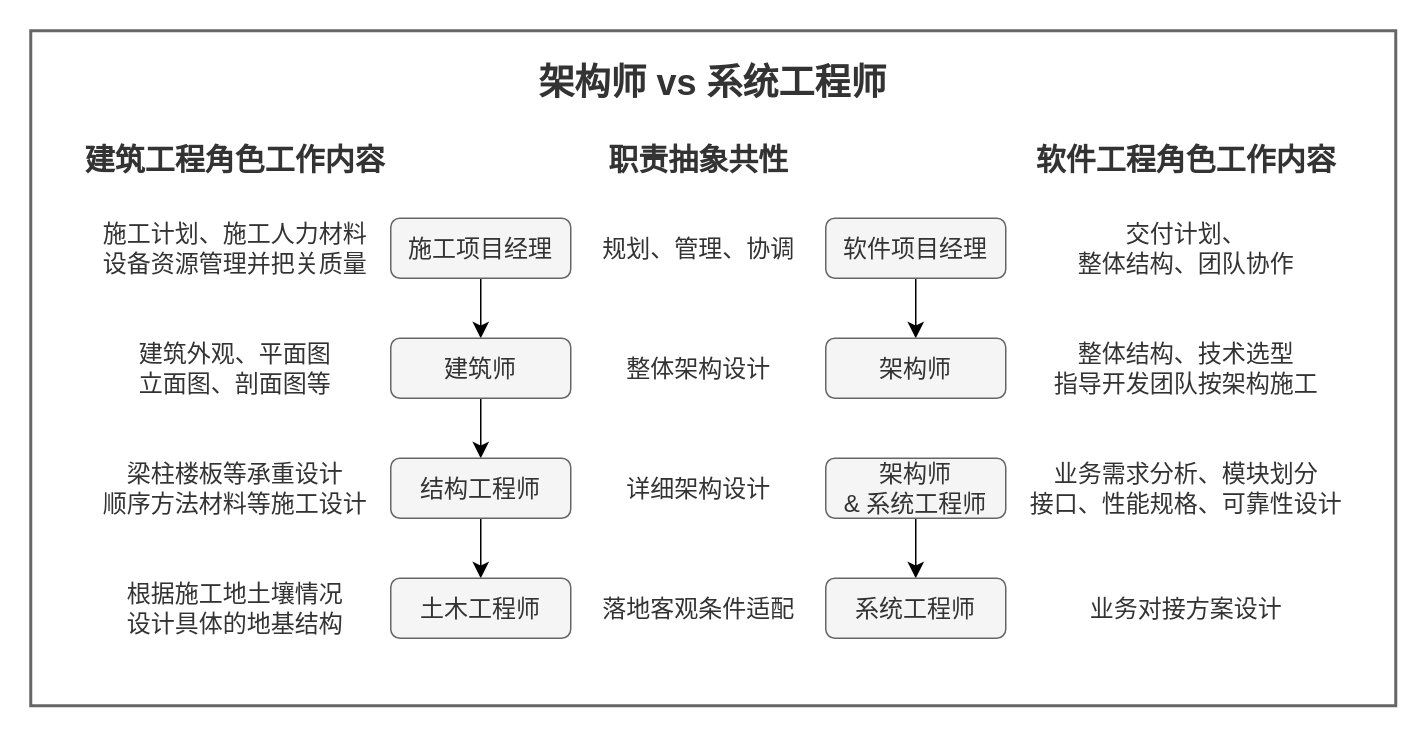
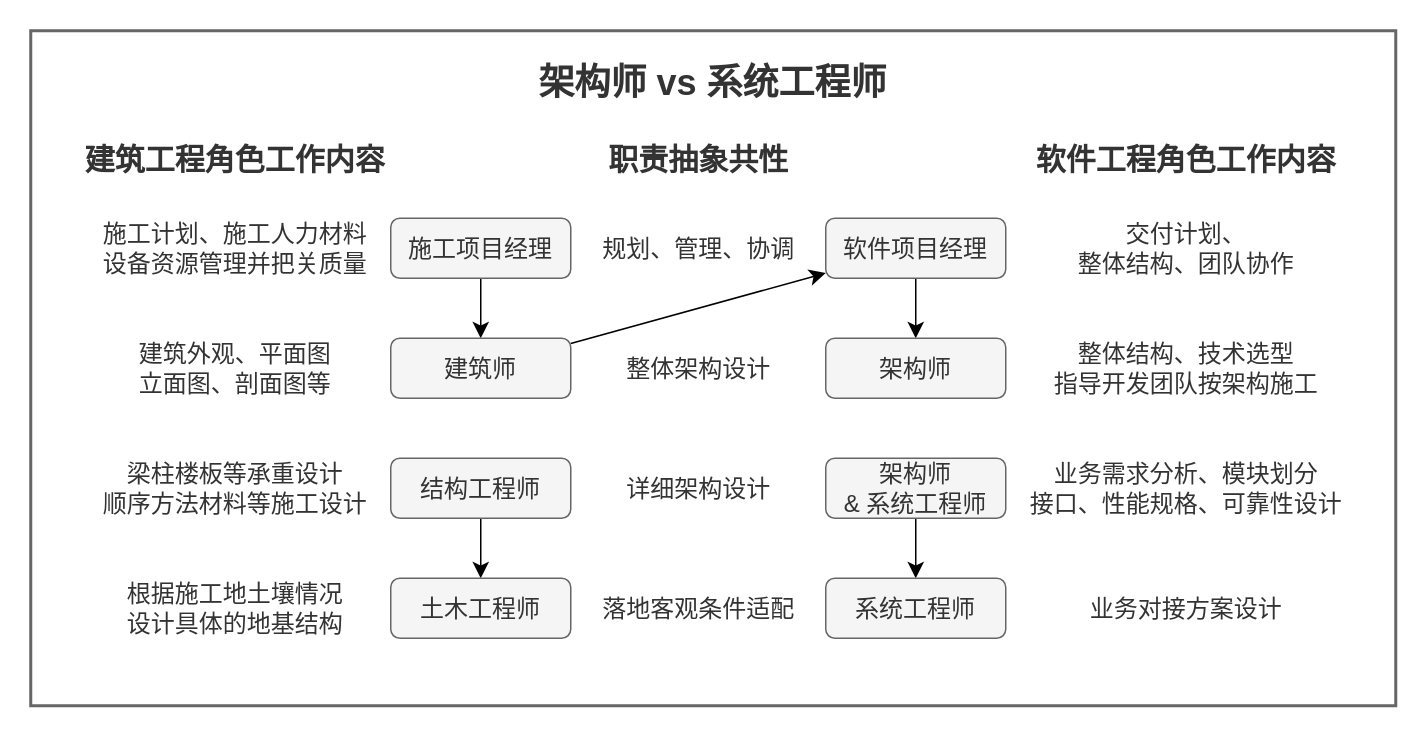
edge "建筑师" -> "结构工程师": now "建筑师" -> "软件项目经理"
